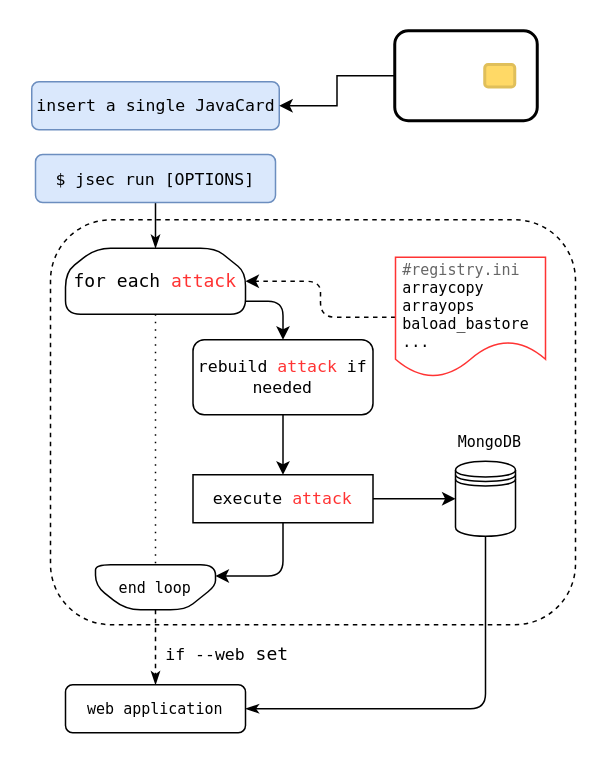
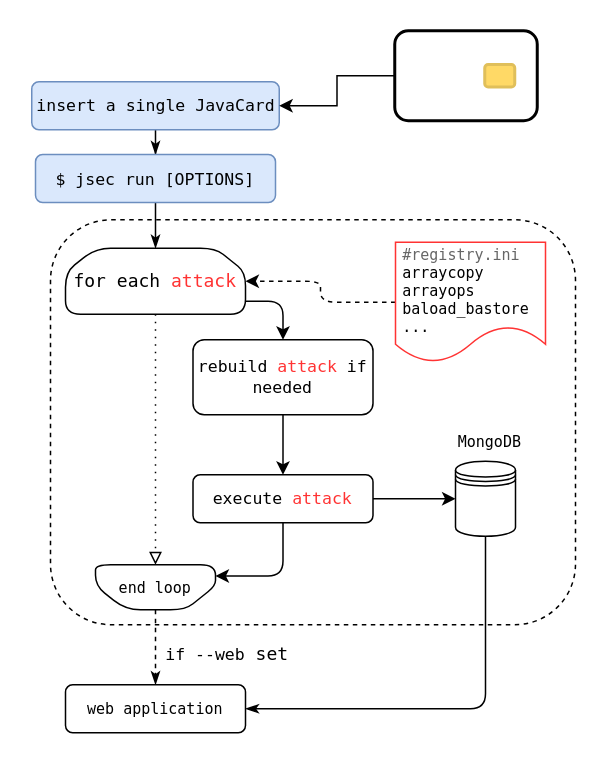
edge "insert a single JavaCard" -> "$ jsec run [OPTIONS]": added
node "#registry.iniarraycopyarrayopsbaload_bastore...": moved (470, 317) -> (470, 302)
node "execute attack": shape rectangle -> rounded rectangle
edge "for each attack" -- "end loop": arrowhead none -> block
